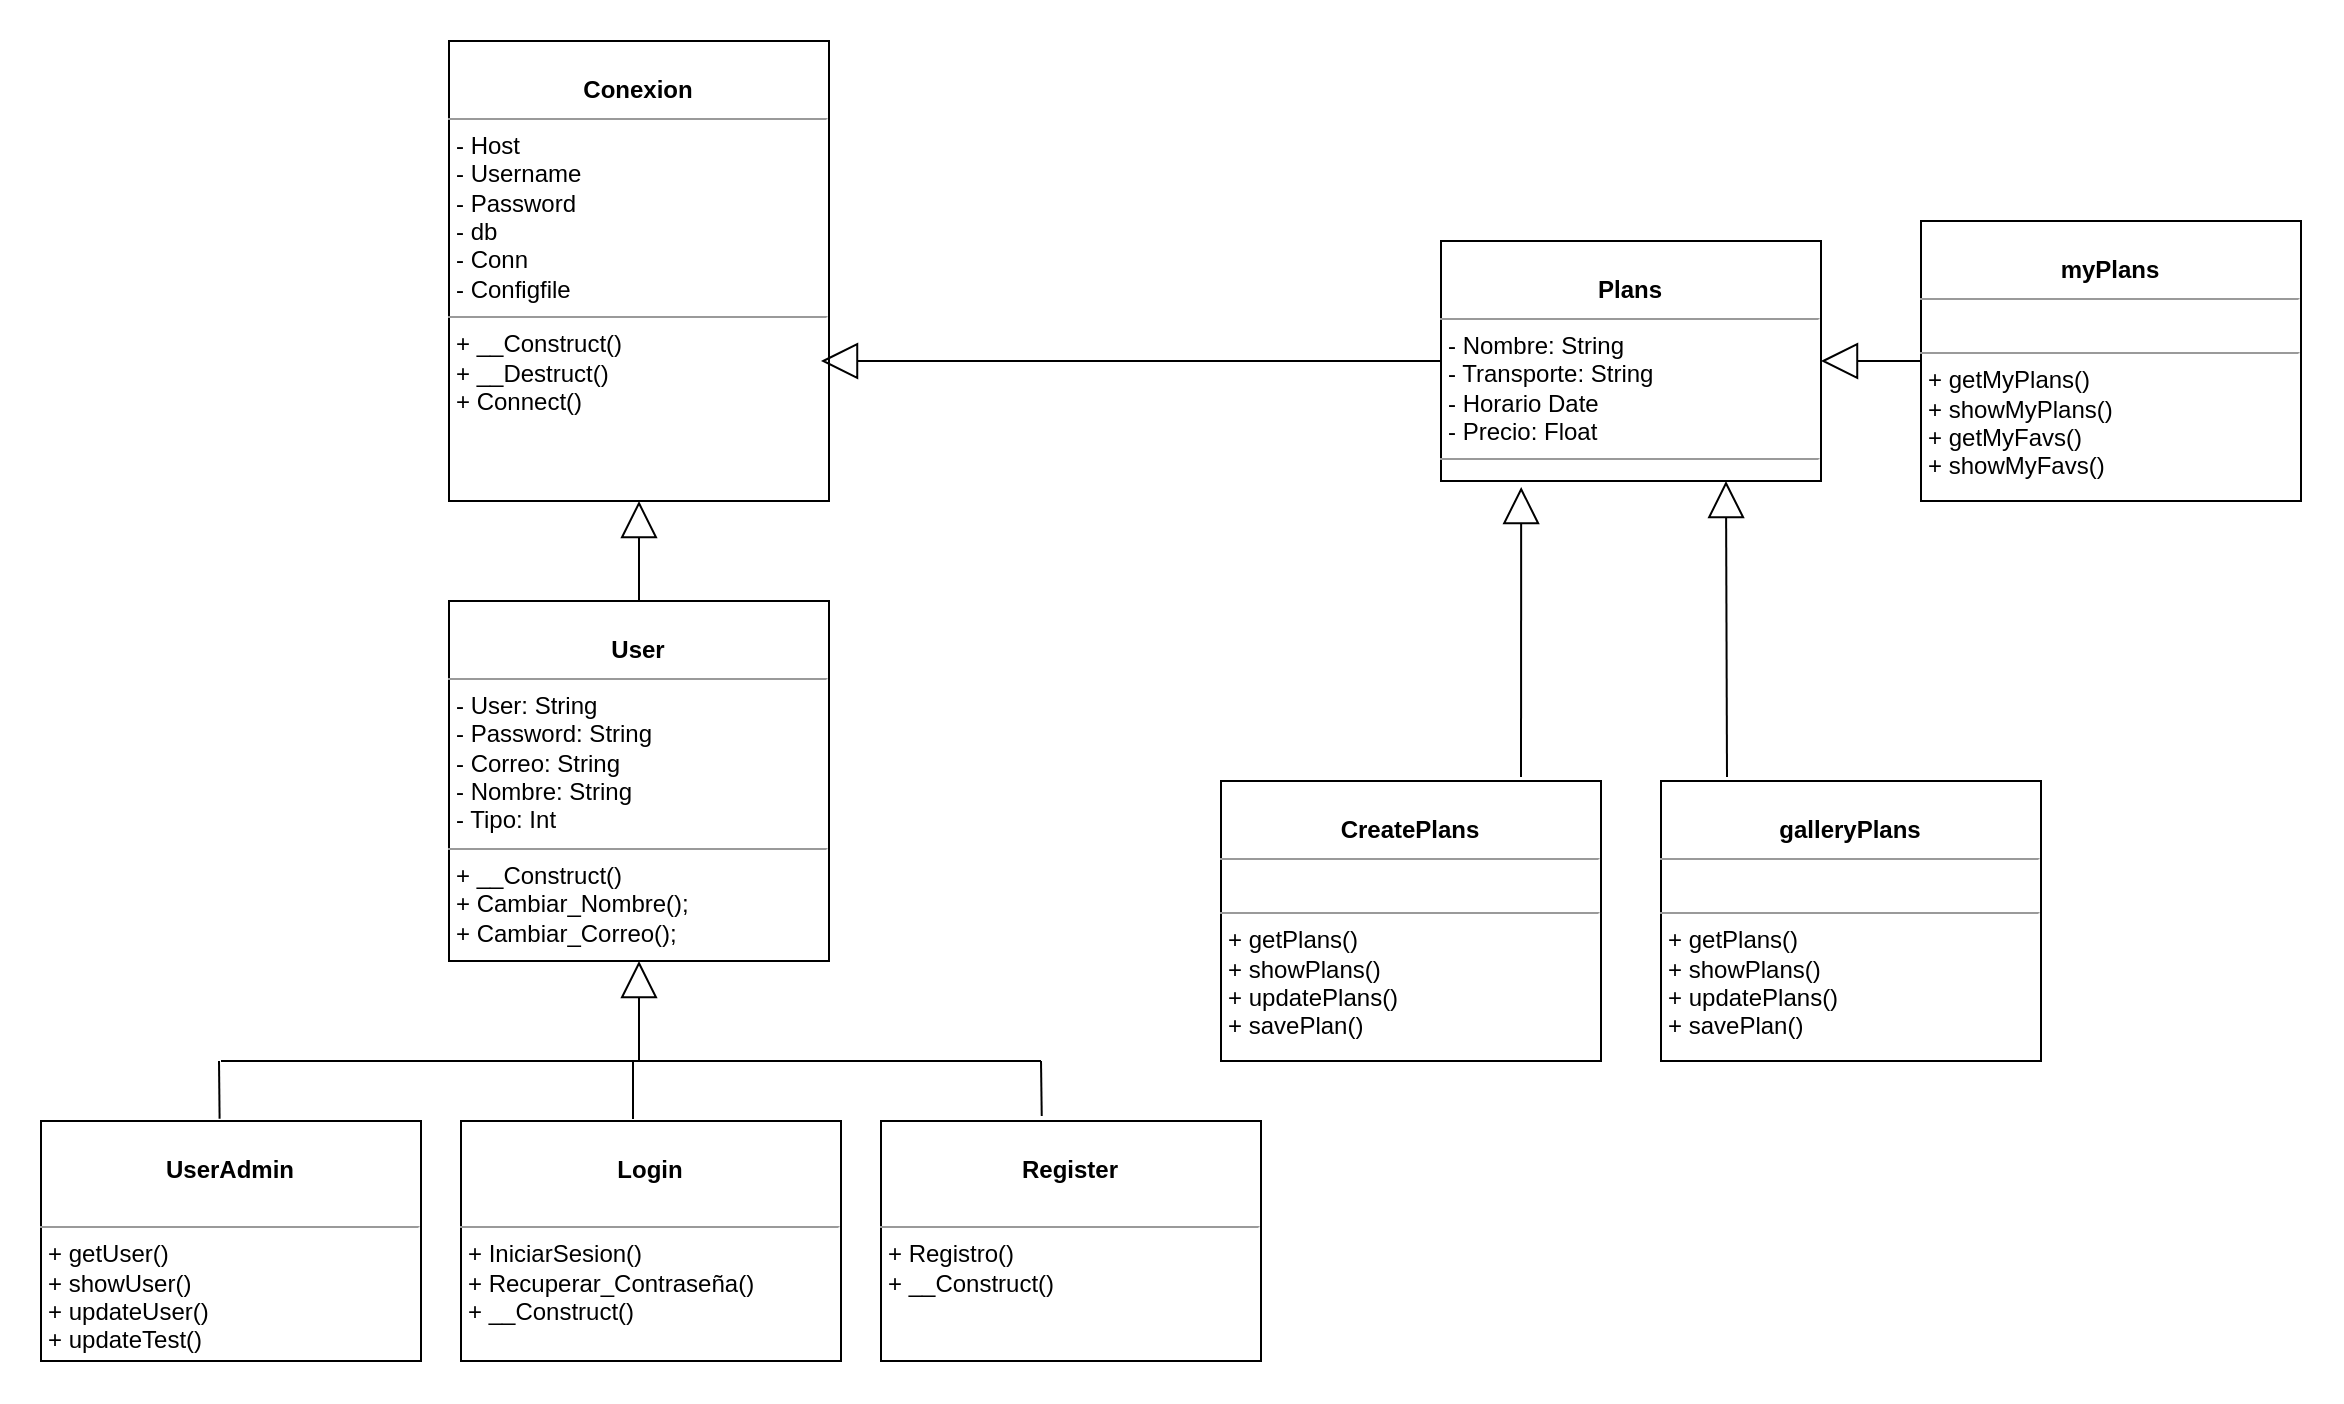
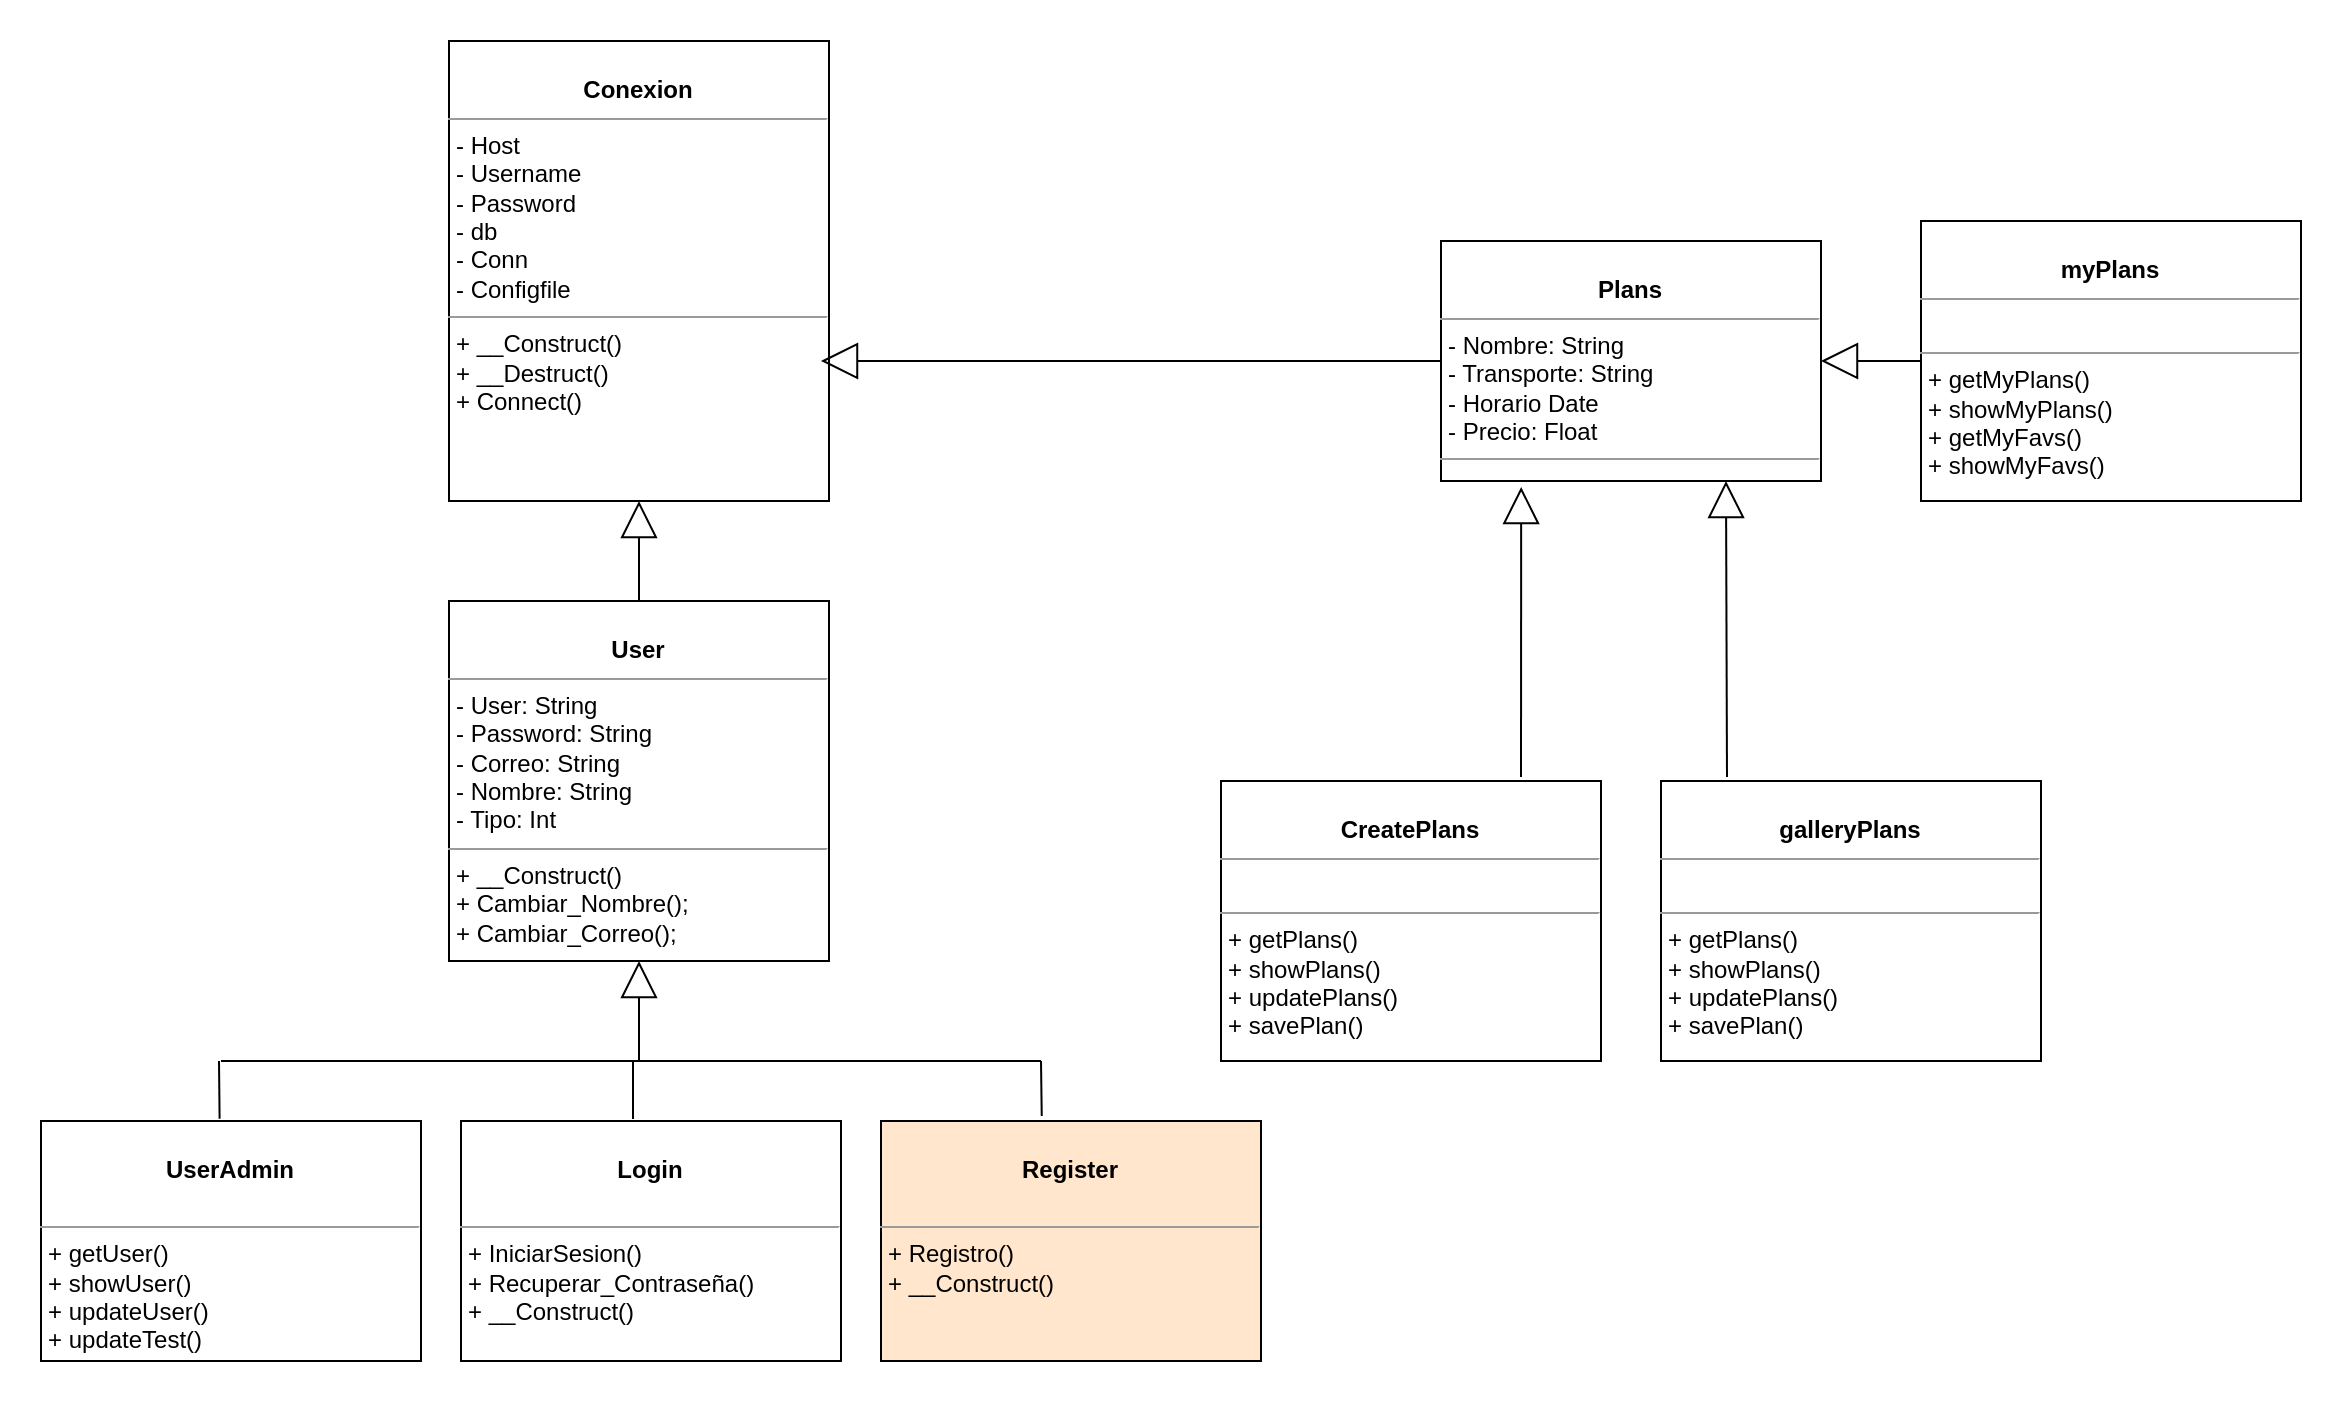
node "Register + Registro() + __Construct()": fillcolor #ffffff -> #ffe6cc
